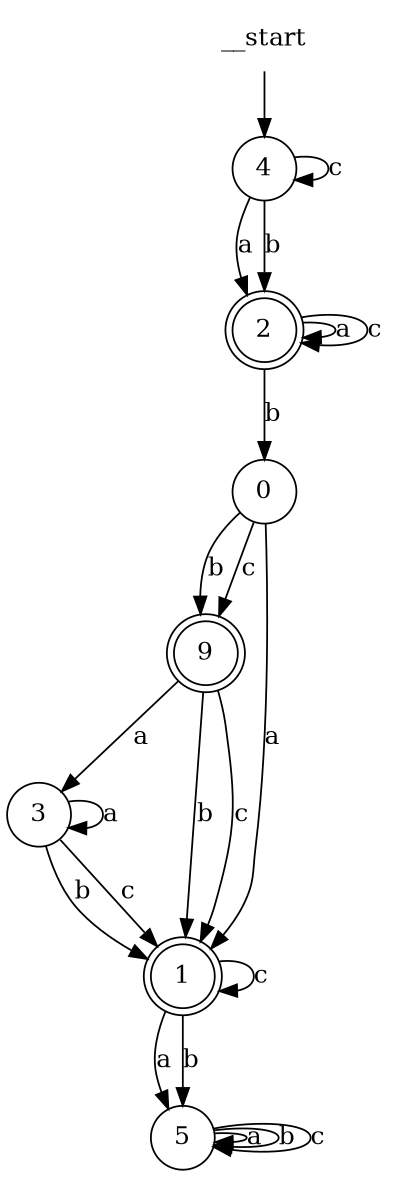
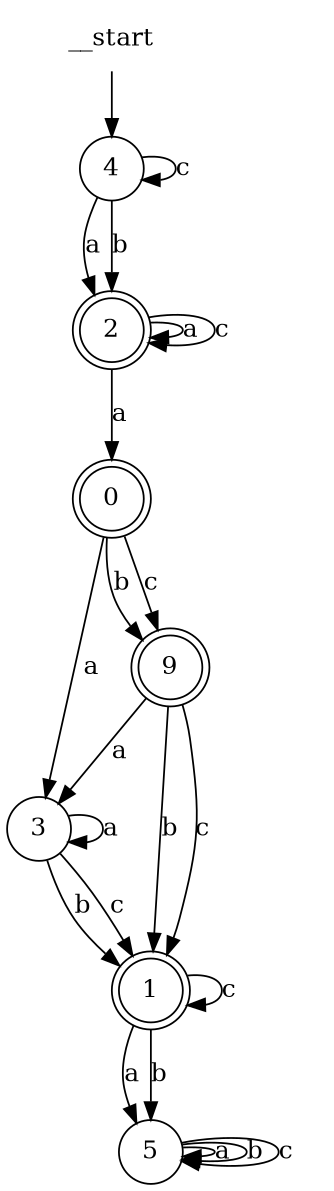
edge "2" -> "0": label "b" -> "a"
node "0": shape circle -> doublecircle
edge "0" -> "1": now "0" -> "3"
